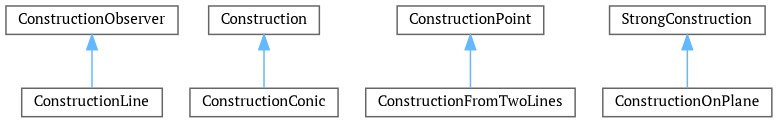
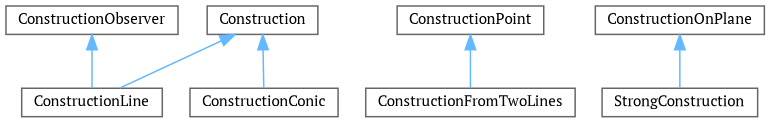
edge "ConstructionLine" -> "Construction": added
edge "ConstructionOnPlane" -> "StrongConstruction": reversed
